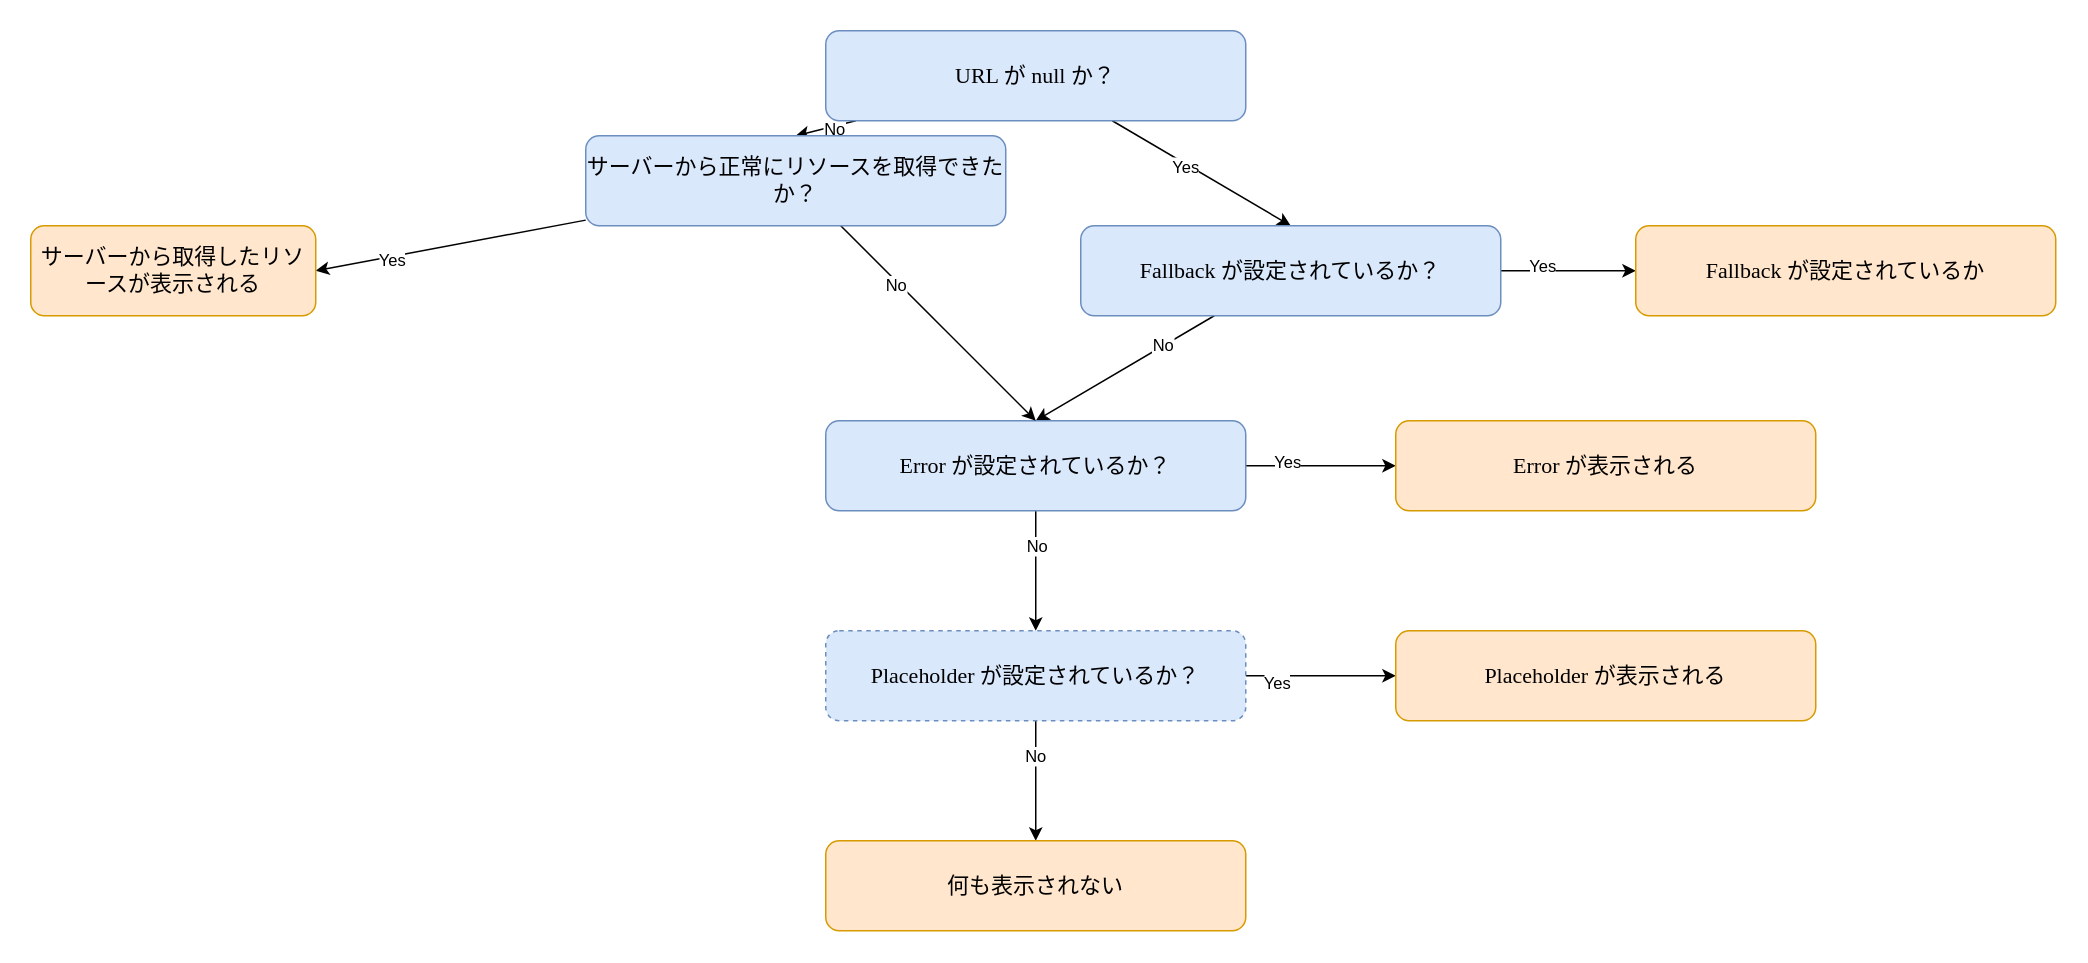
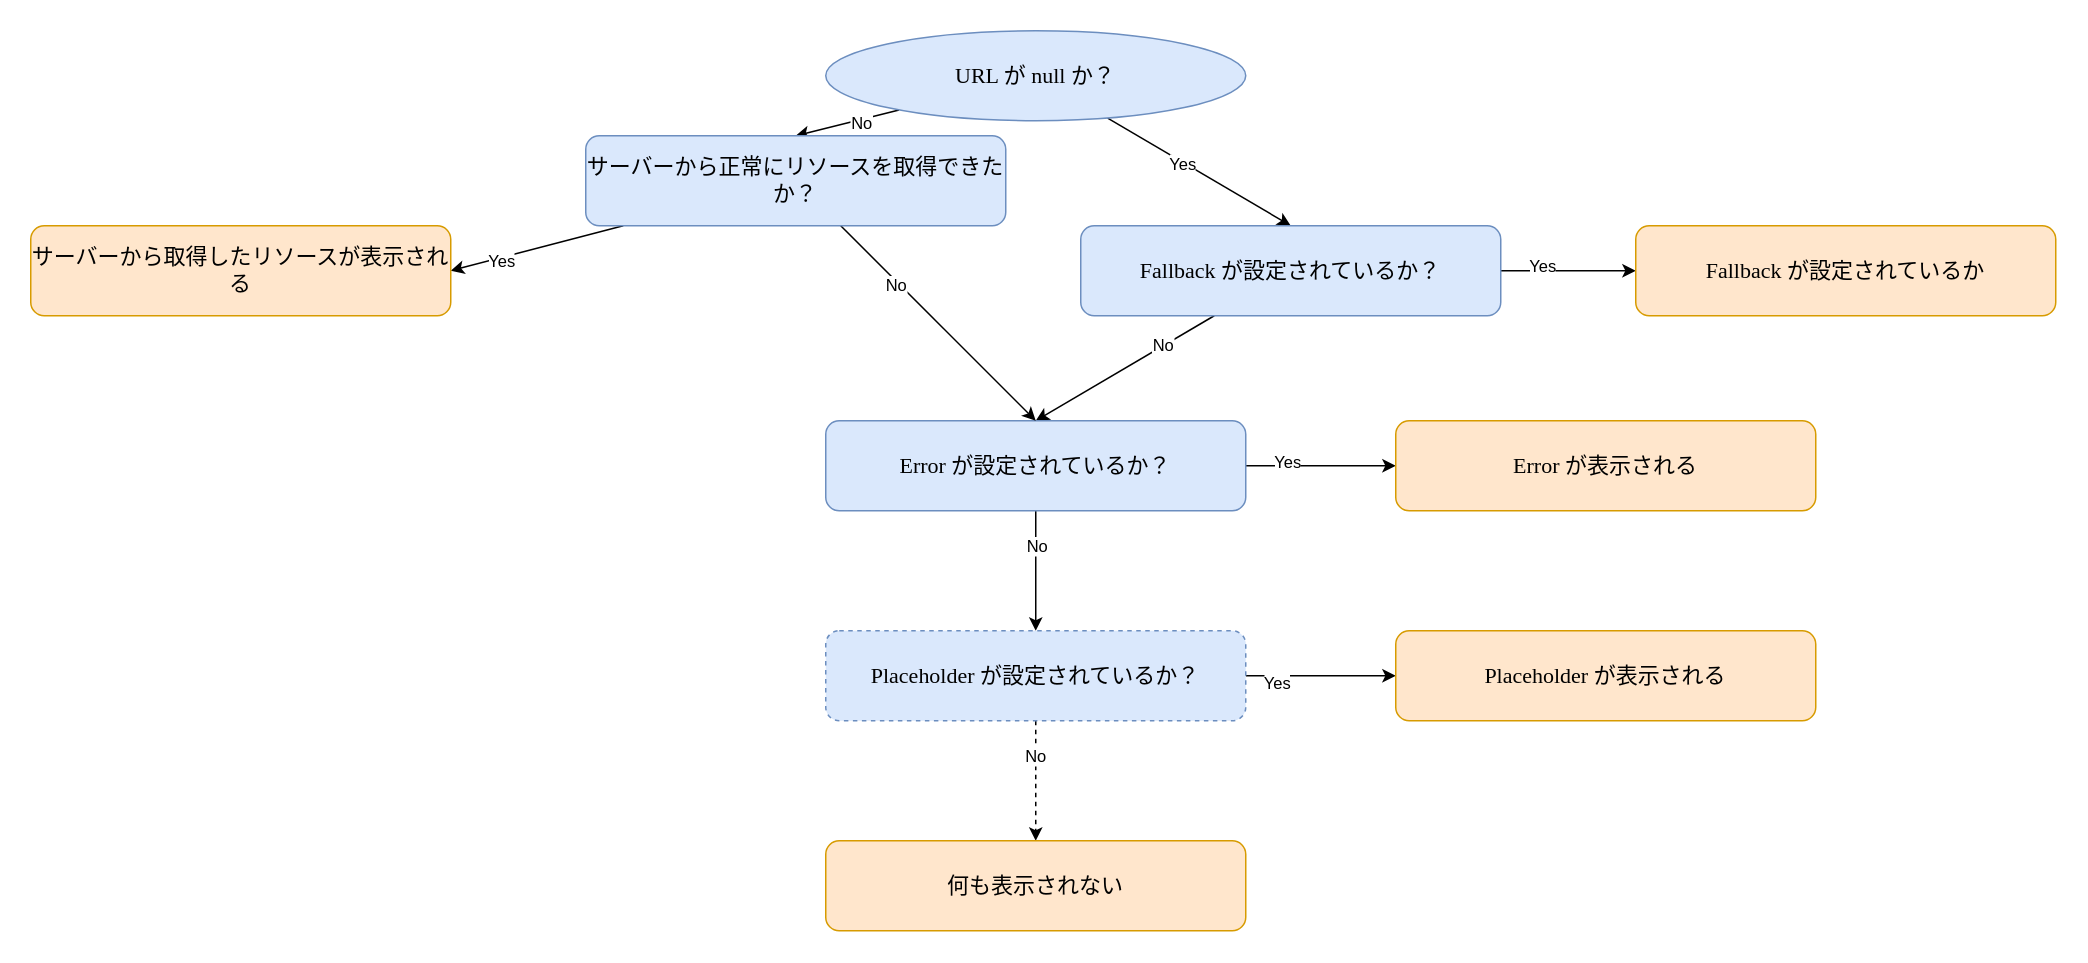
node "URL が null か？": shape rounded rectangle -> ellipse
node "サーバーから取得したリソースが表示される": size 285x90 -> 420x90
edge "Placeholder が設定されているか？" -> "何も表示されない": style solid -> dashed
